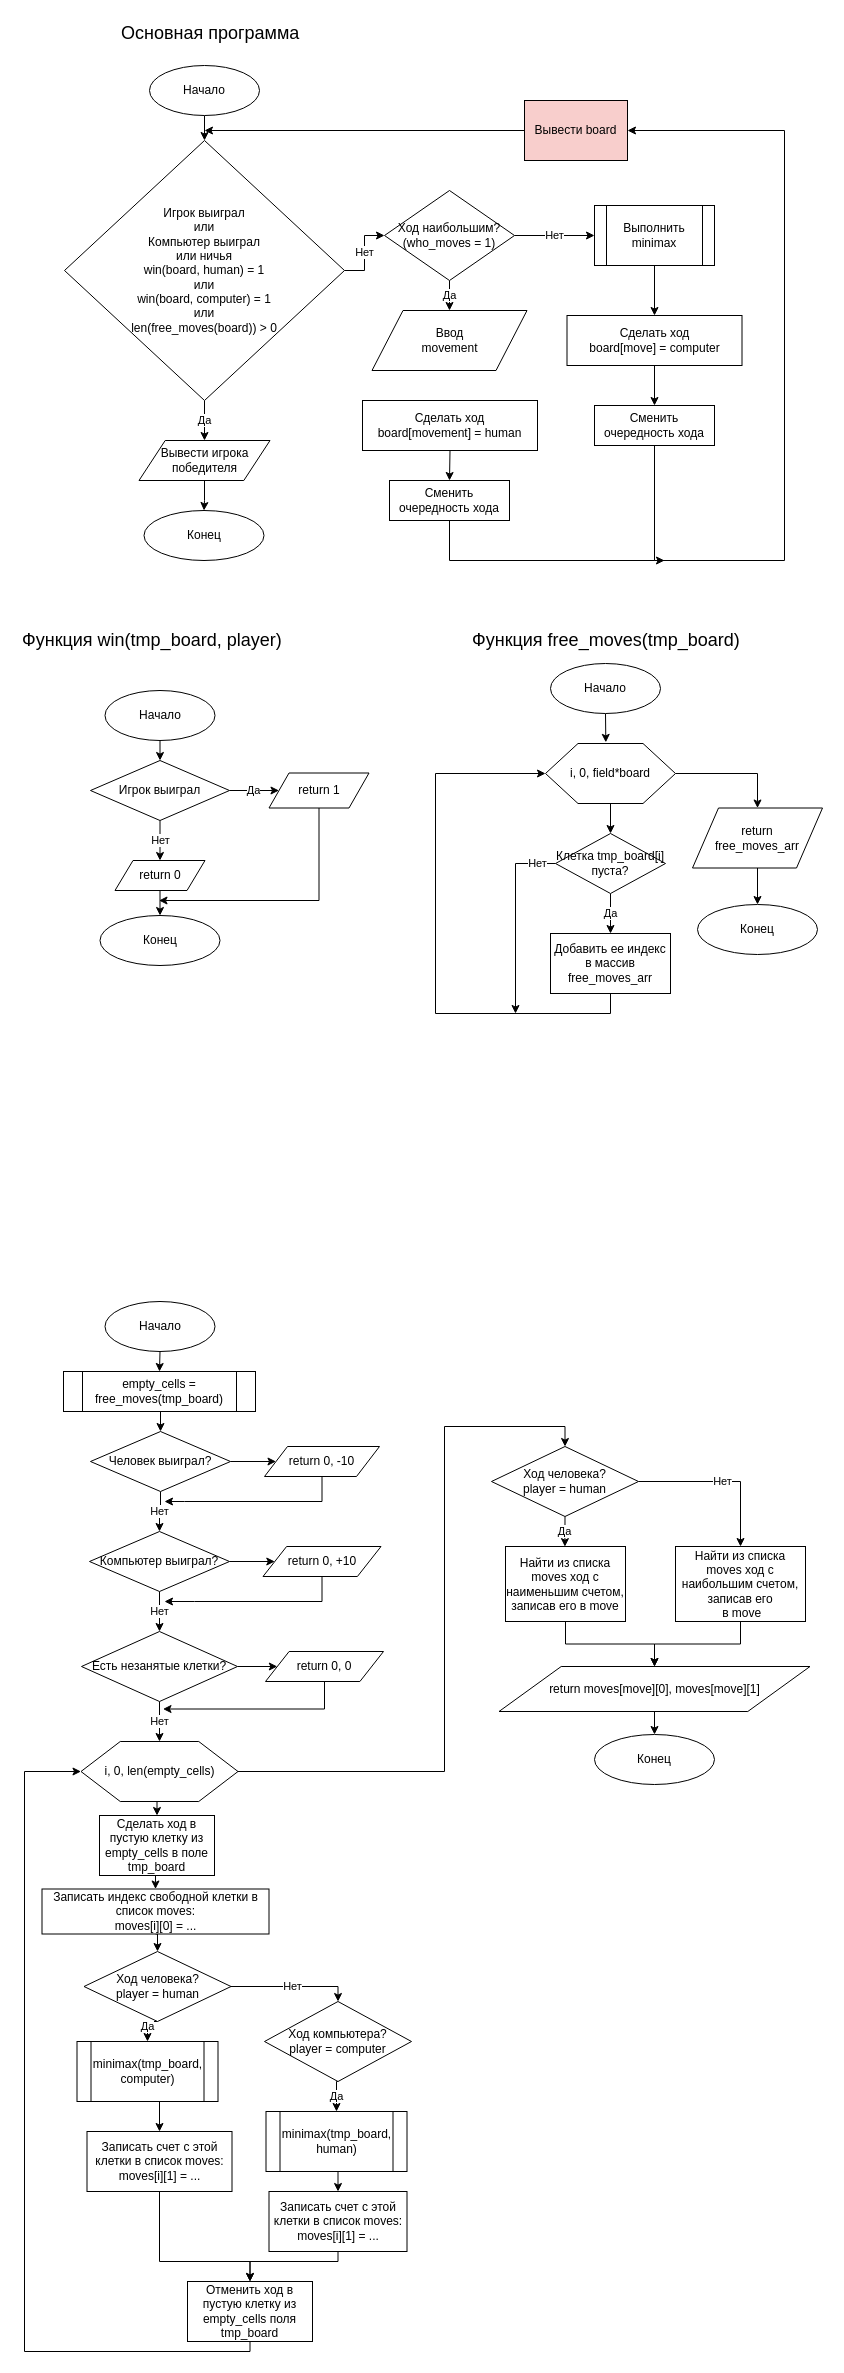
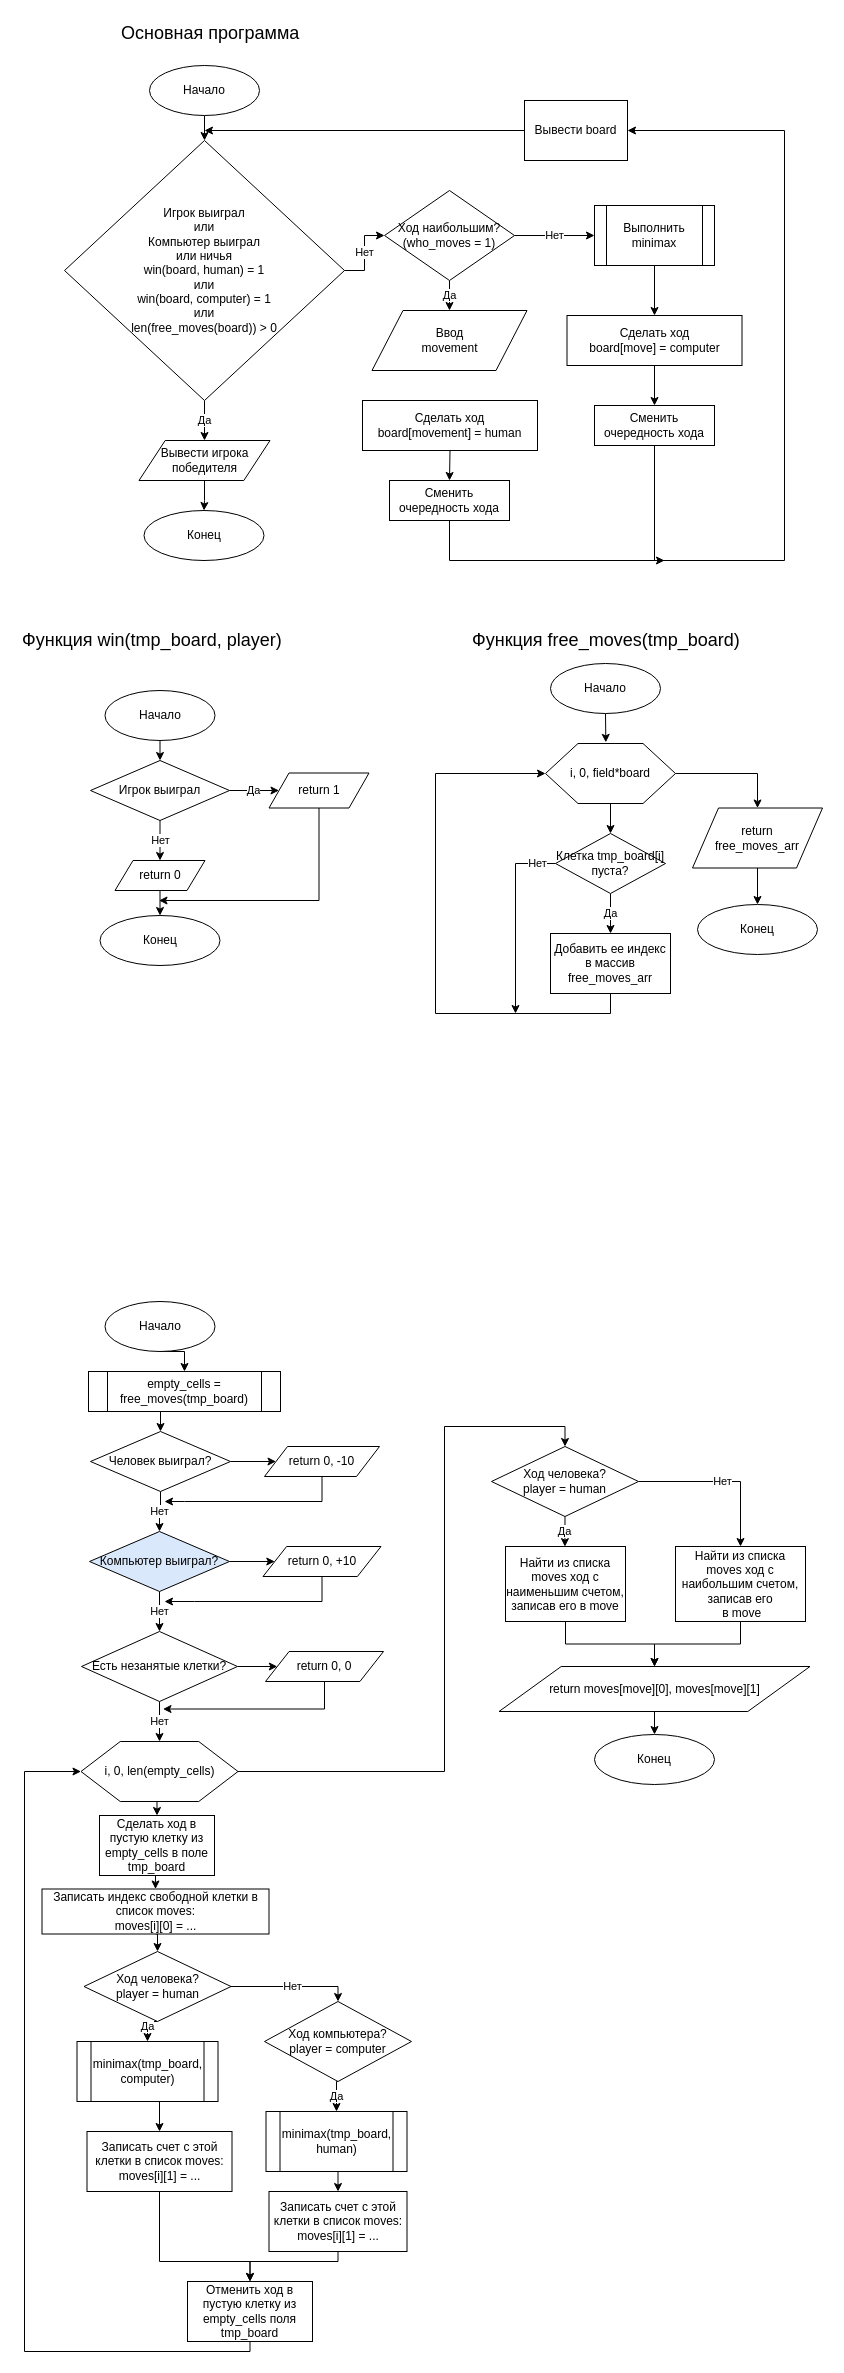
node "Вывести board": fillcolor #f8cecc -> #ffffff
node "empty_cells = free_moves(tmp_board)": moved (160, 1392) -> (185, 1392)
node "Компьютер выиграл?": fillcolor #ffffff -> #dae8fc
